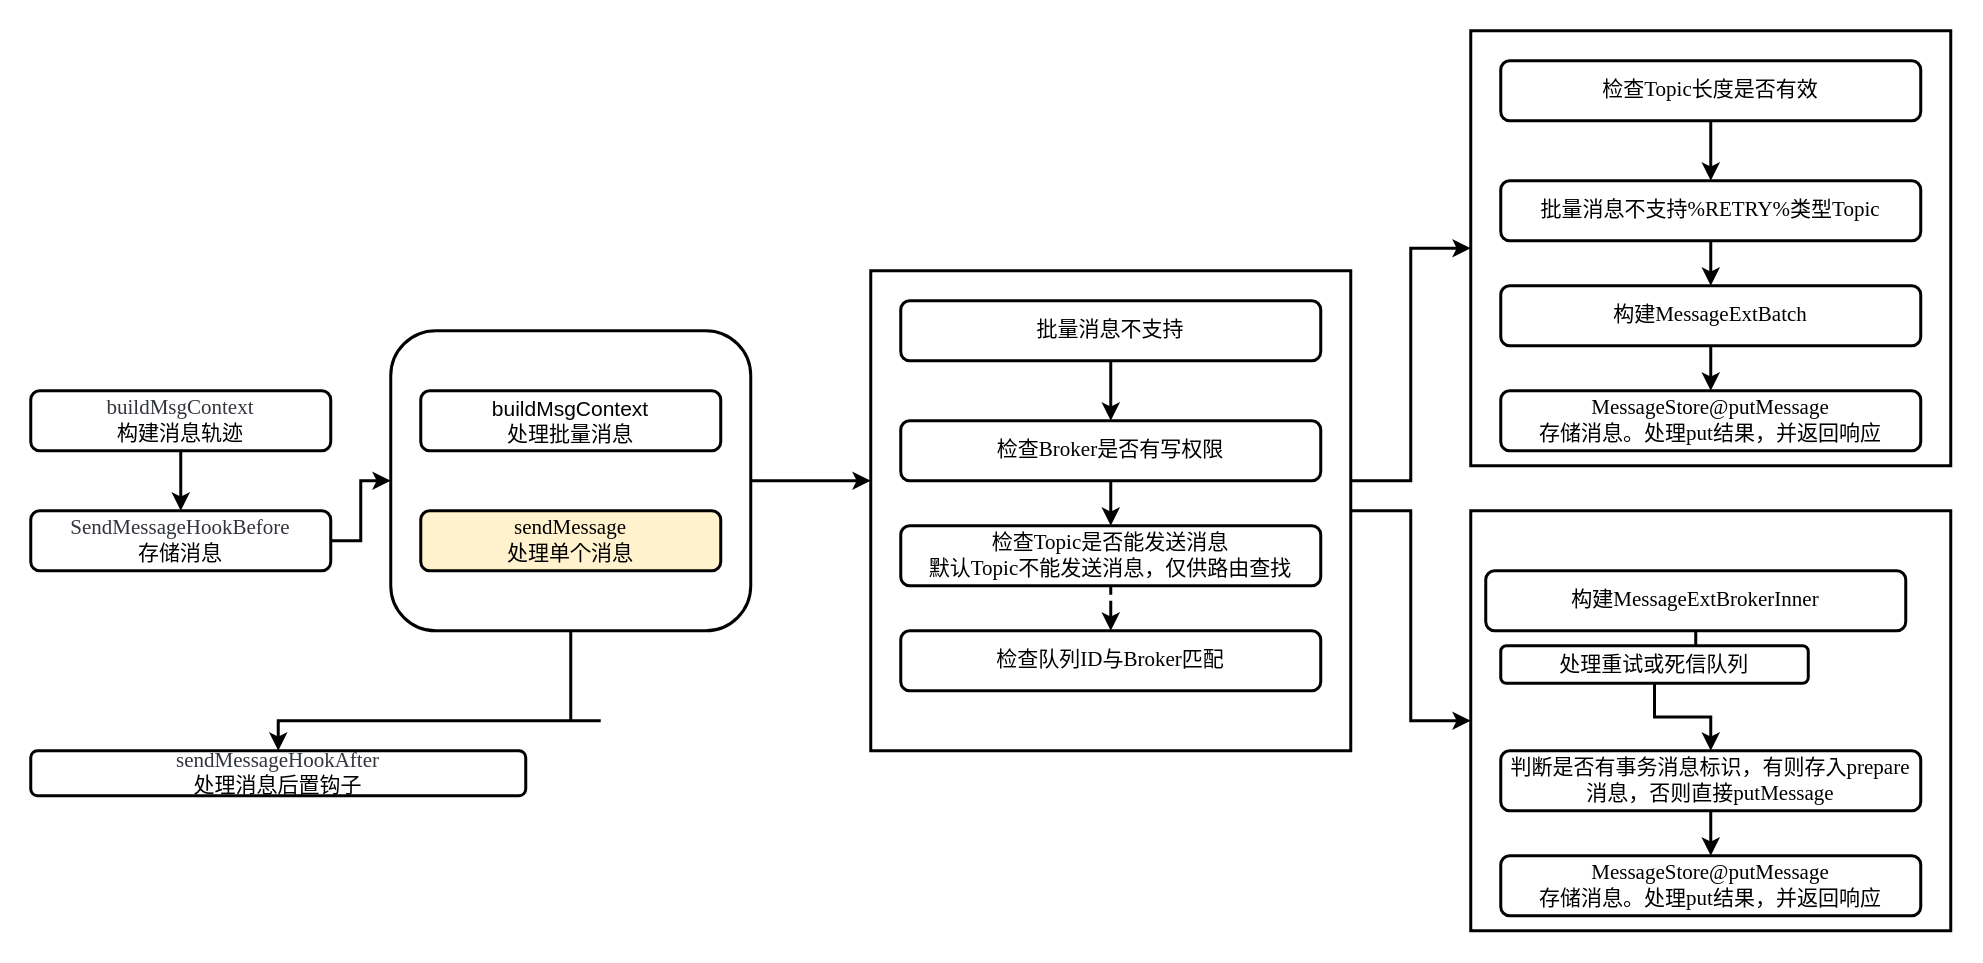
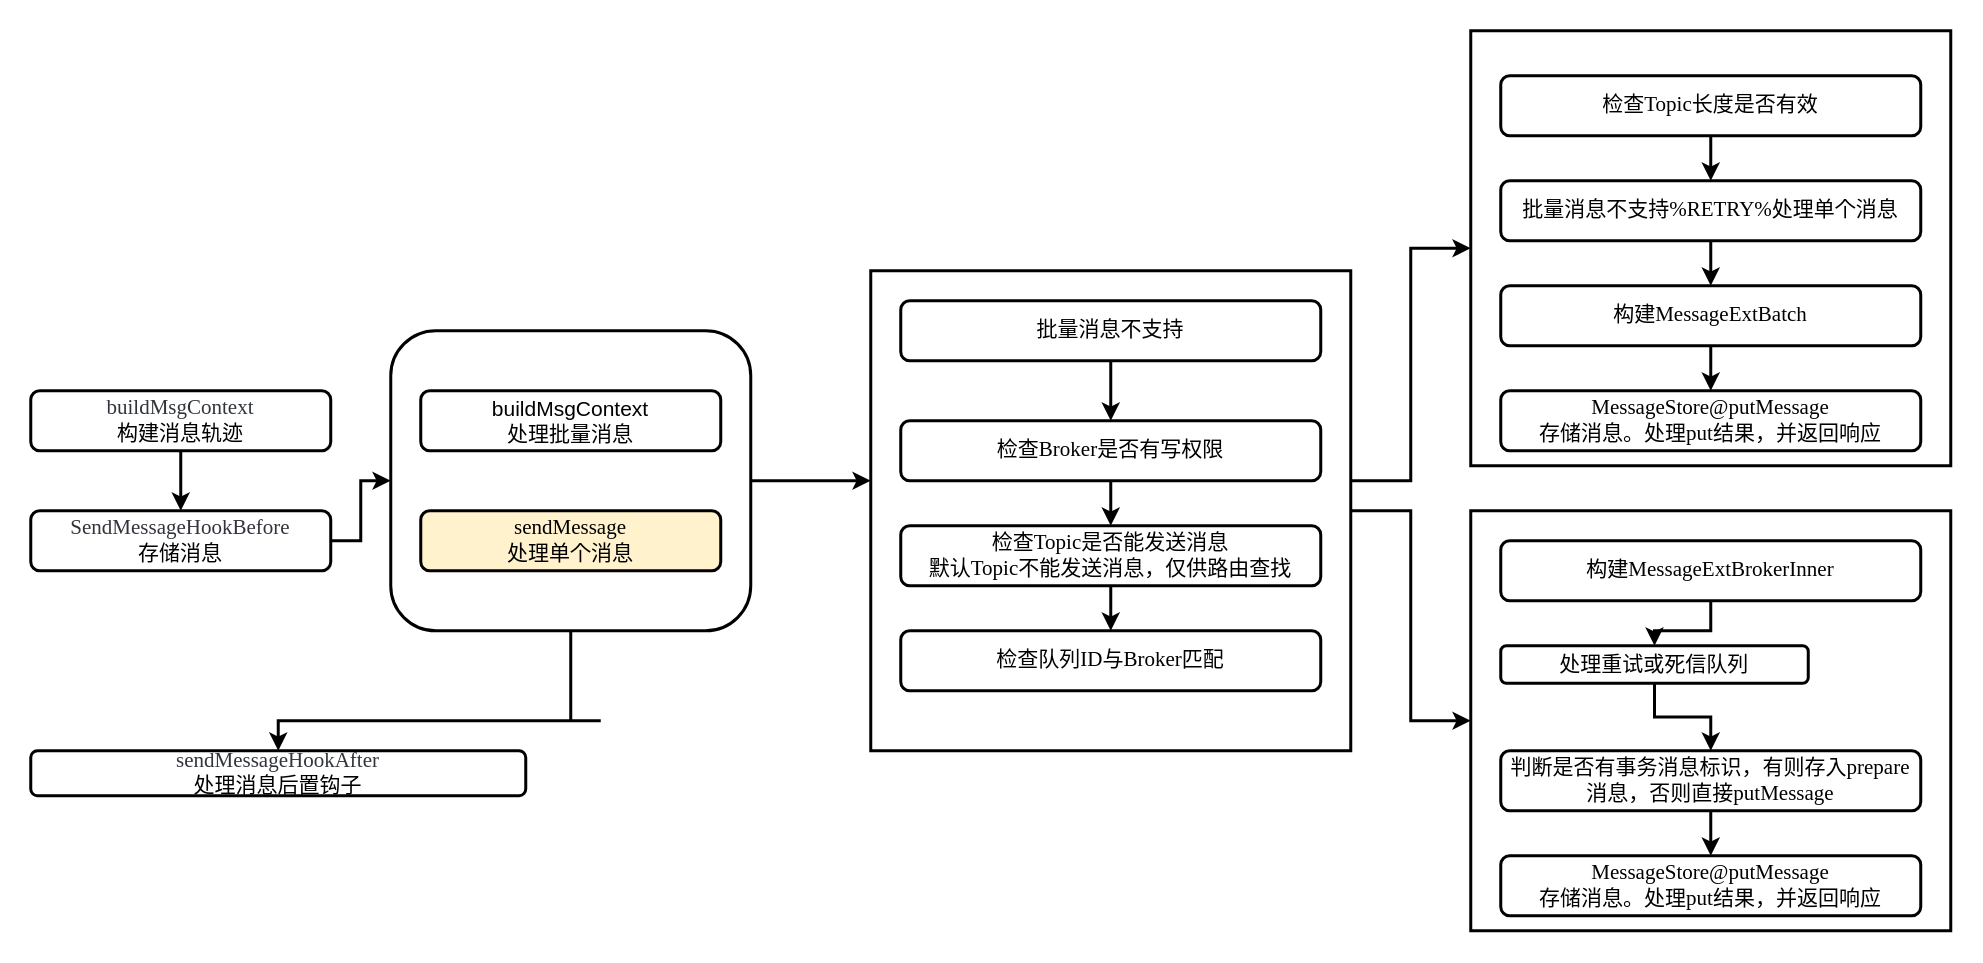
node "检查Topic长度是否有效": moved (1711, 91) -> (1711, 106)
node "批量消息不支持%RETRY%类型Topic": label "批量消息不支持%RETRY%类型Topic" -> "批量消息不支持%RETRY%处理单个消息"
edge "检查Topic是否能发送消息 默认Topic不能发送消息，仅供路由查找" -> "检查队列ID与Broker匹配": style dashed -> solid
node "构建MessageExtBrokerInner": moved (1696, 601) -> (1711, 571)
